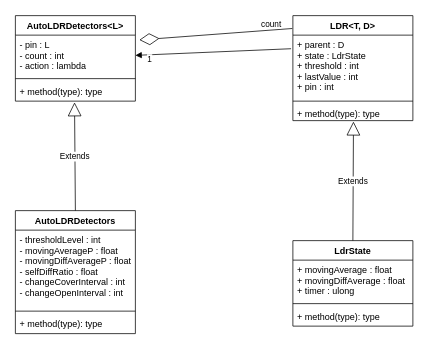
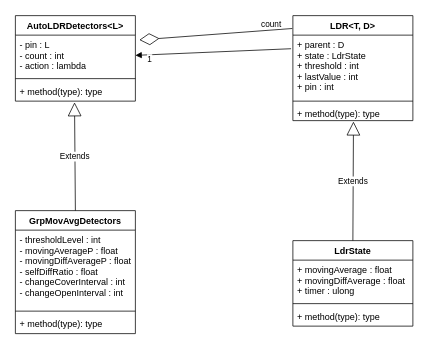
node "AutoLDRDetectors": label "AutoLDRDetectors" -> "GrpMovAvgDetectors"
